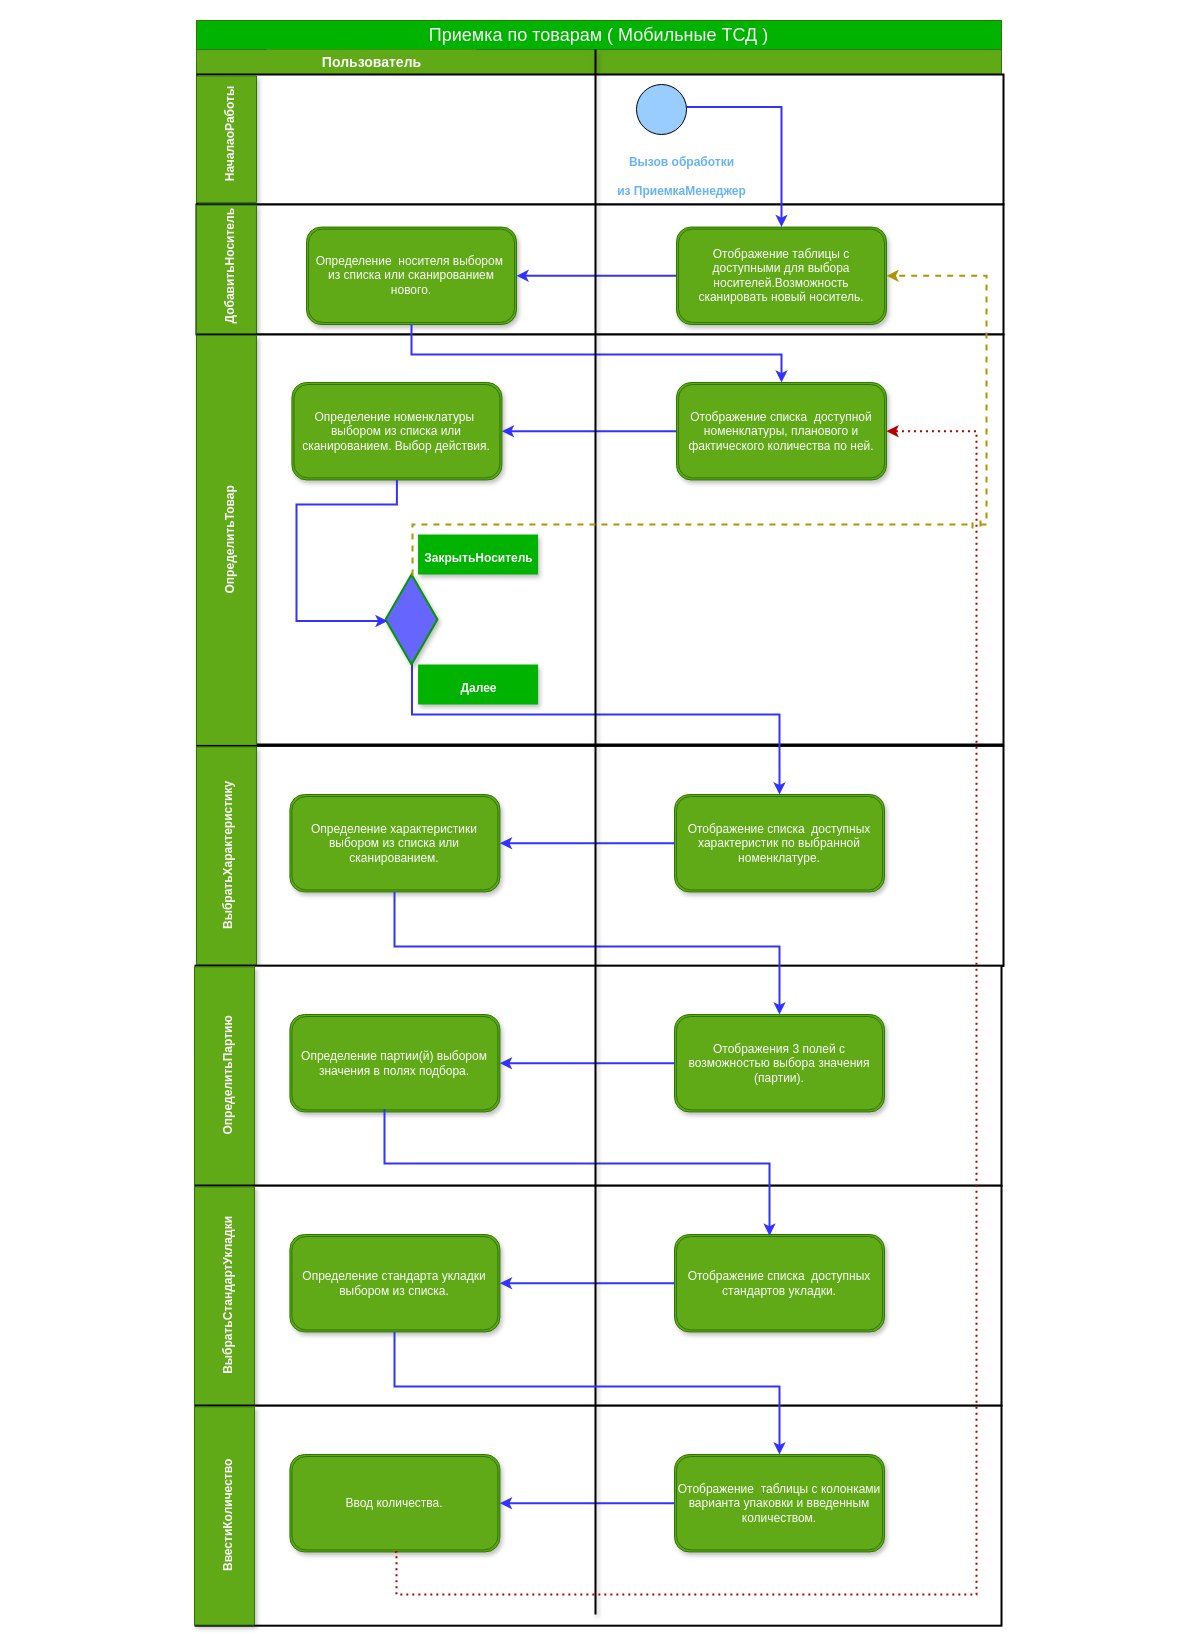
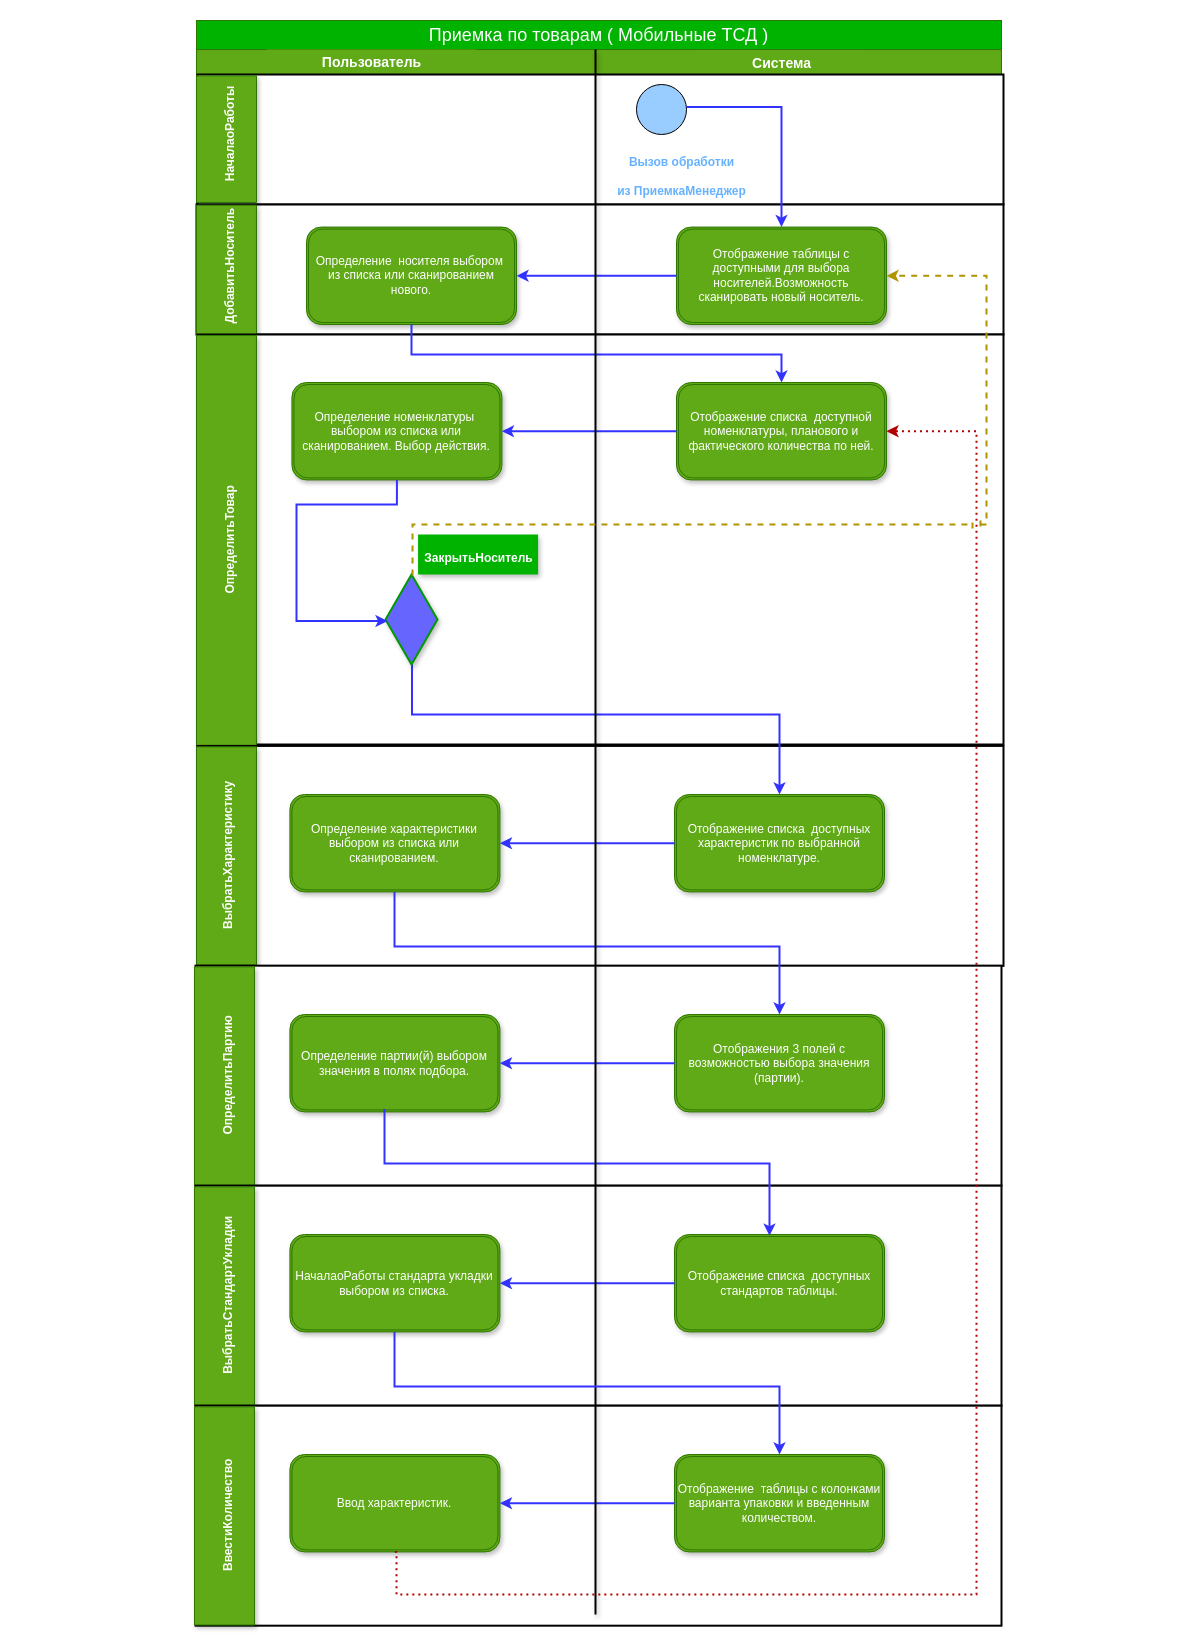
node "Система": added
node "Далее": removed
node "Определение стандарта укладки выбором из списка.": label "Определение стандарта укладки выбором из списка." -> "НачалаоРаботы стандарта укладки выбором из списка."
node "Отображение списка доступных стандартов укладки.": label "Отображение списка доступных стандартов укладки." -> "Отображение списка доступных стандартов таблицы."
node "Ввод количества.": label "Ввод количества." -> "Ввод характеристик."
